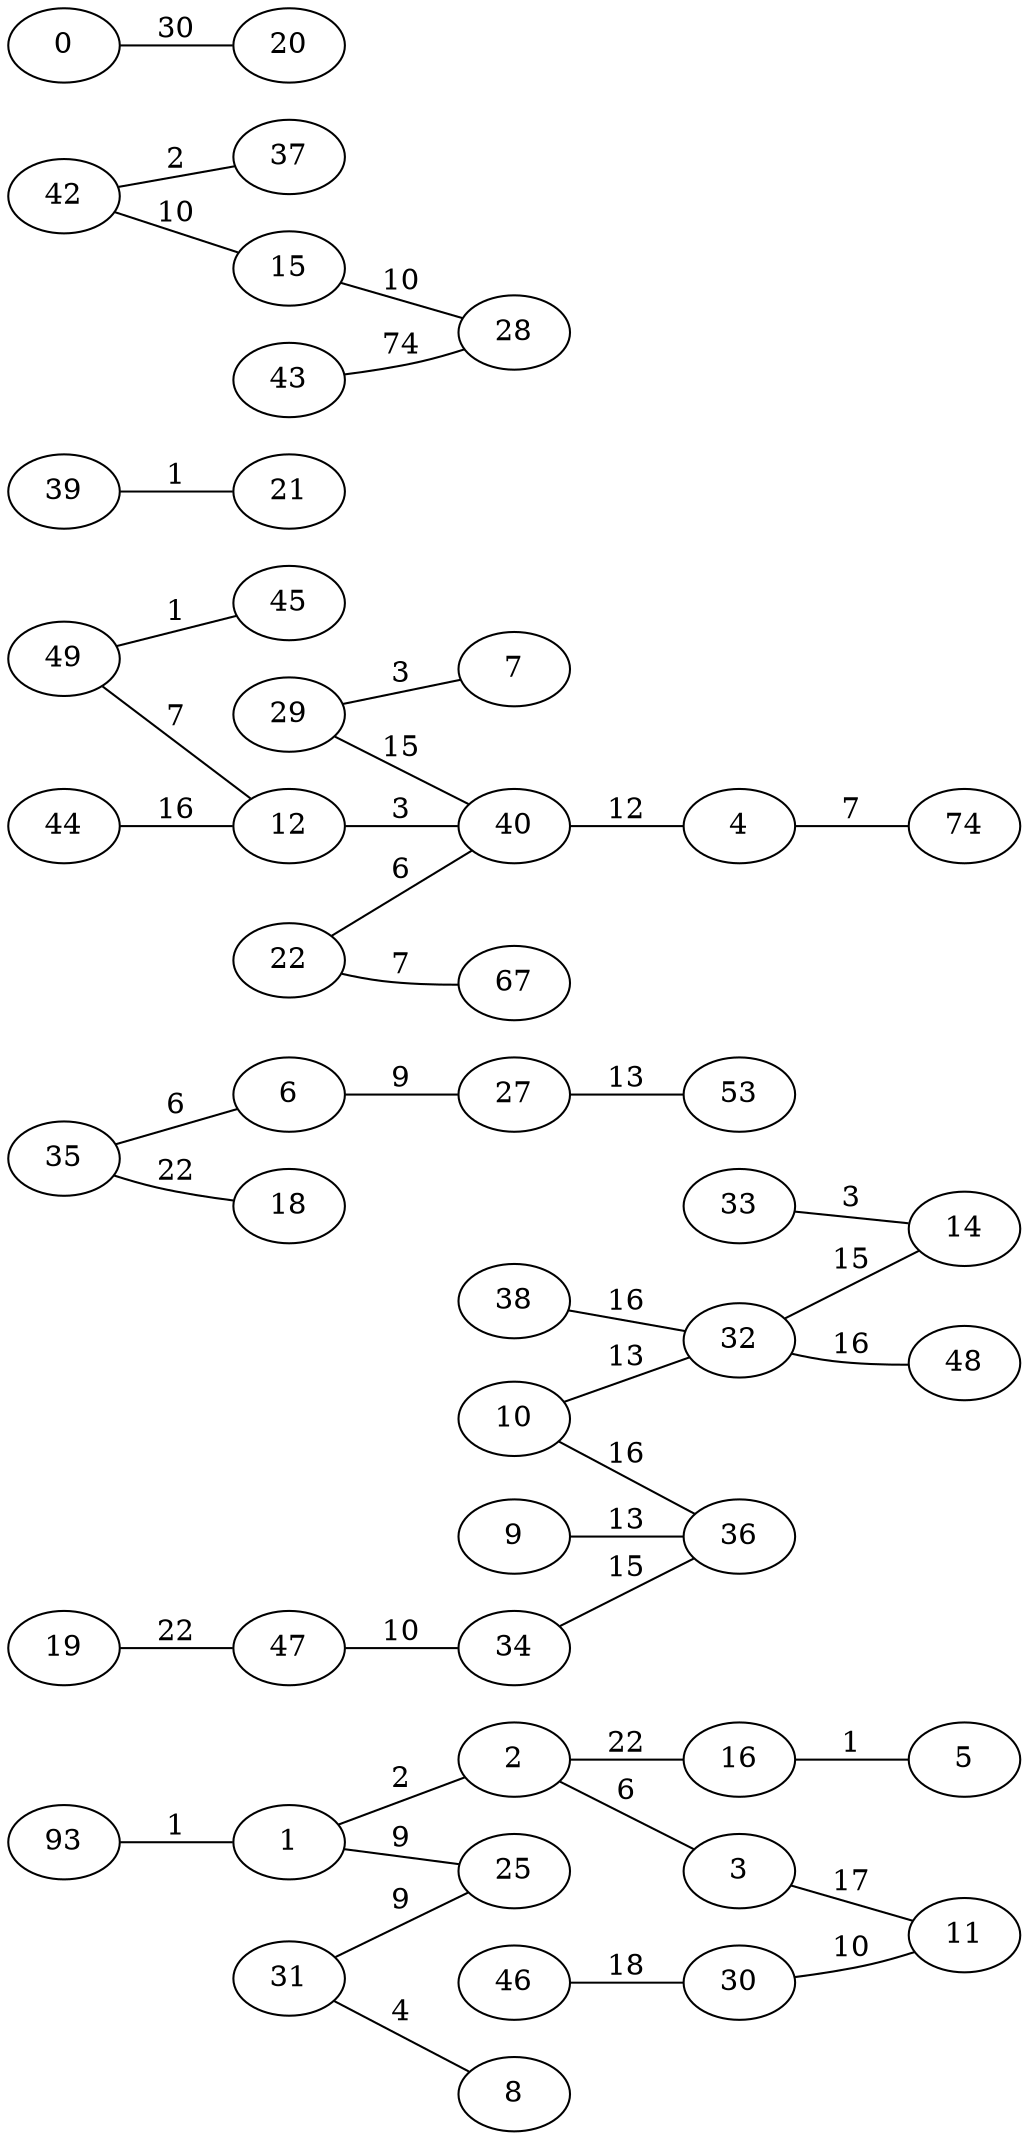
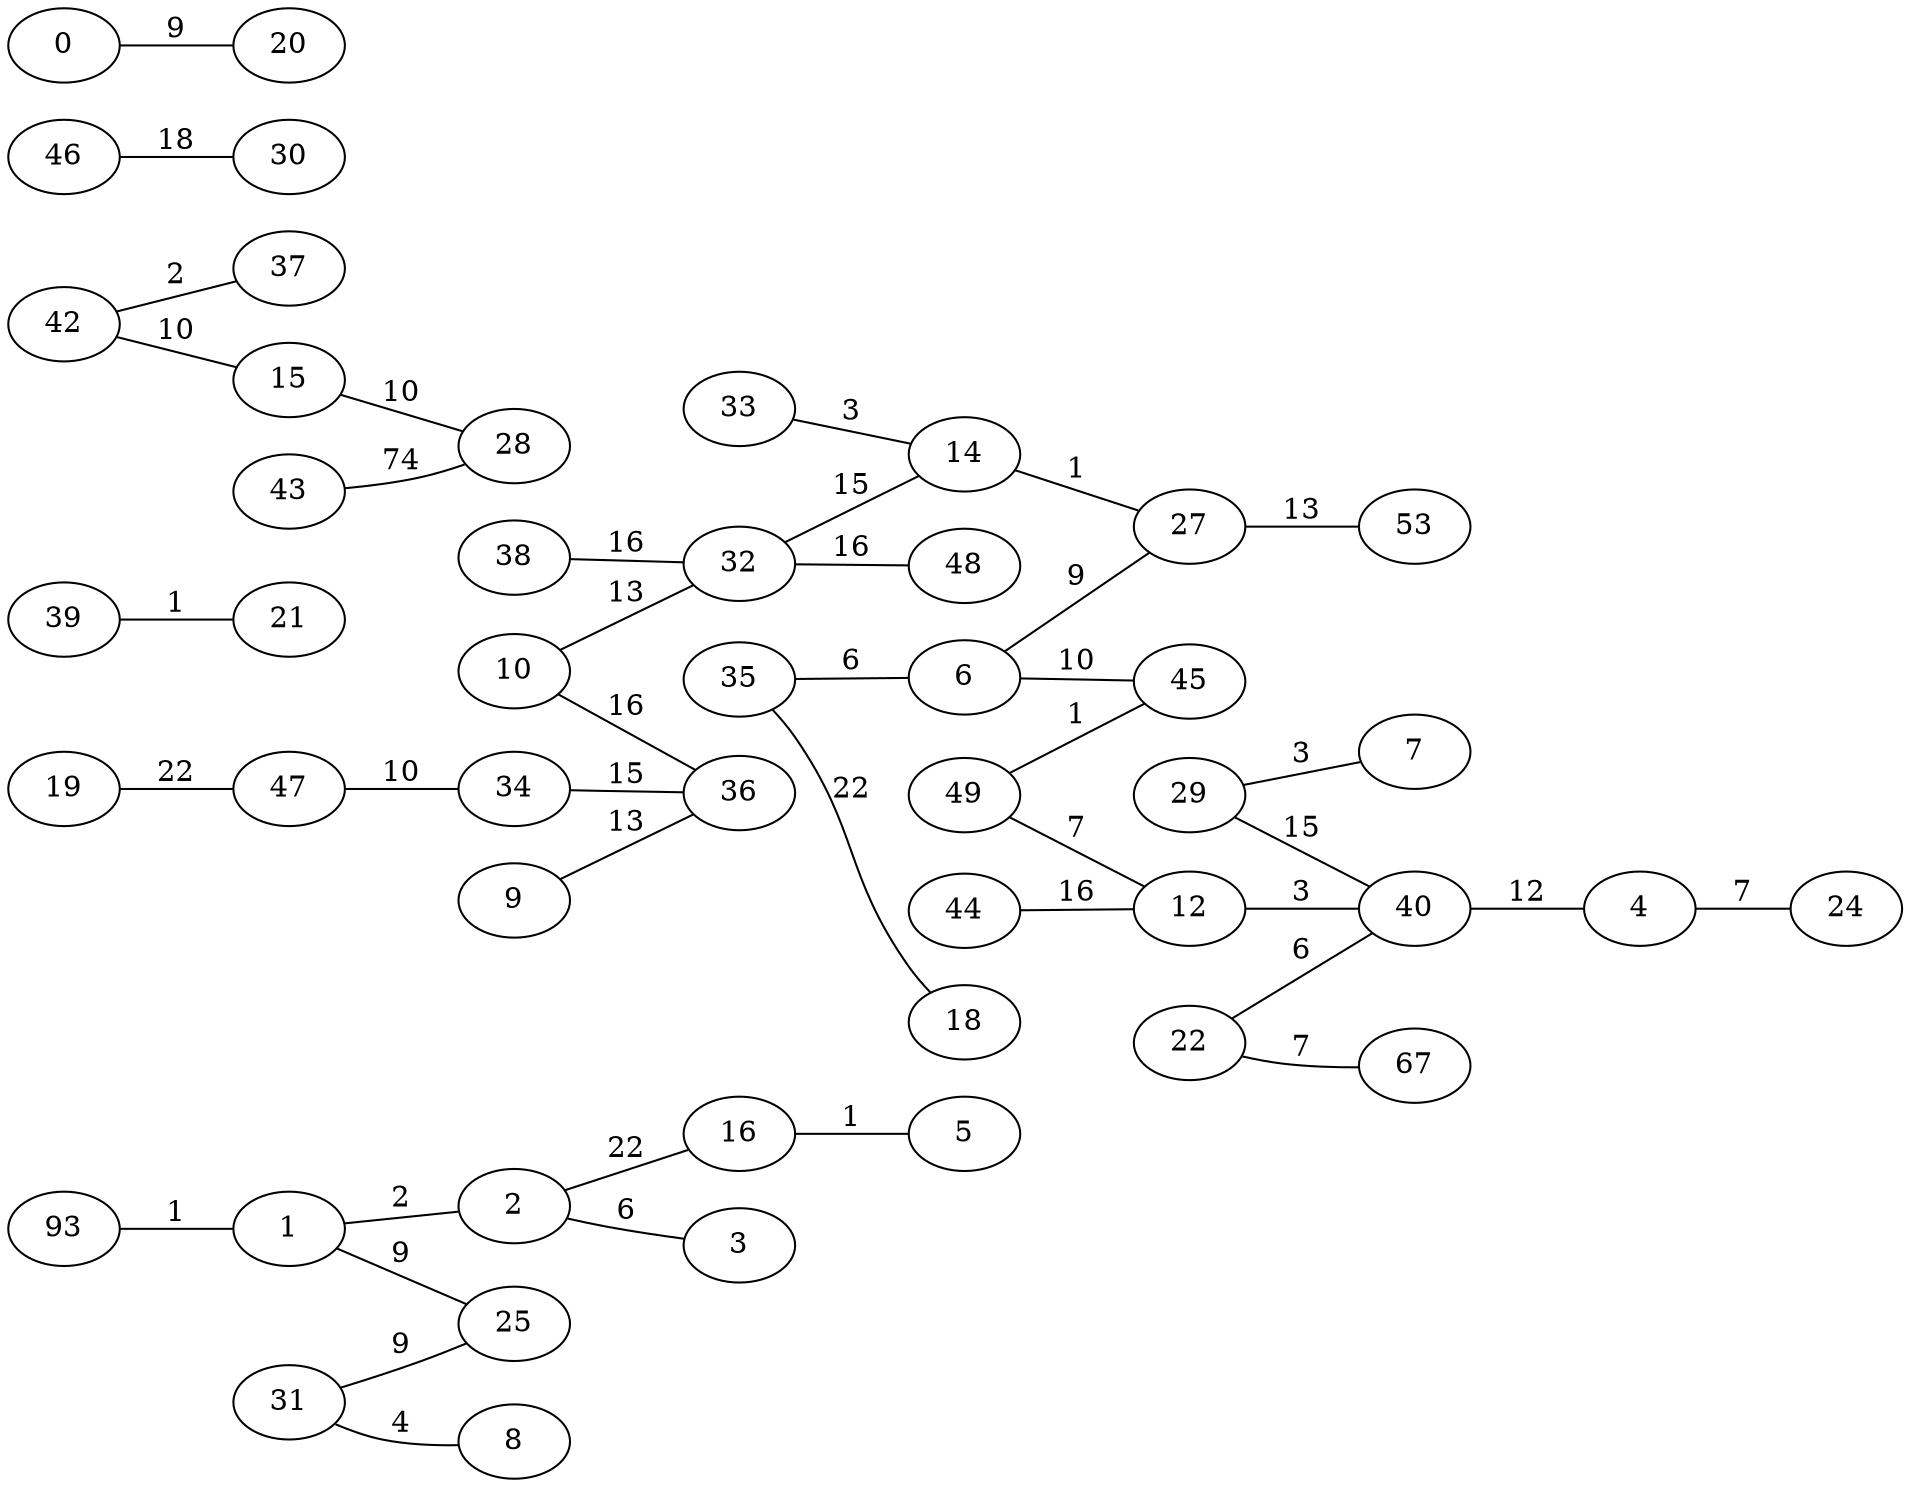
edge "0" -- "20": label "30" -> "9"
edge "14" -- "27": added, label "1"
edge "6" -- "45": added, label "10"
node "74": label "74" -> "24"
node "11": removed
